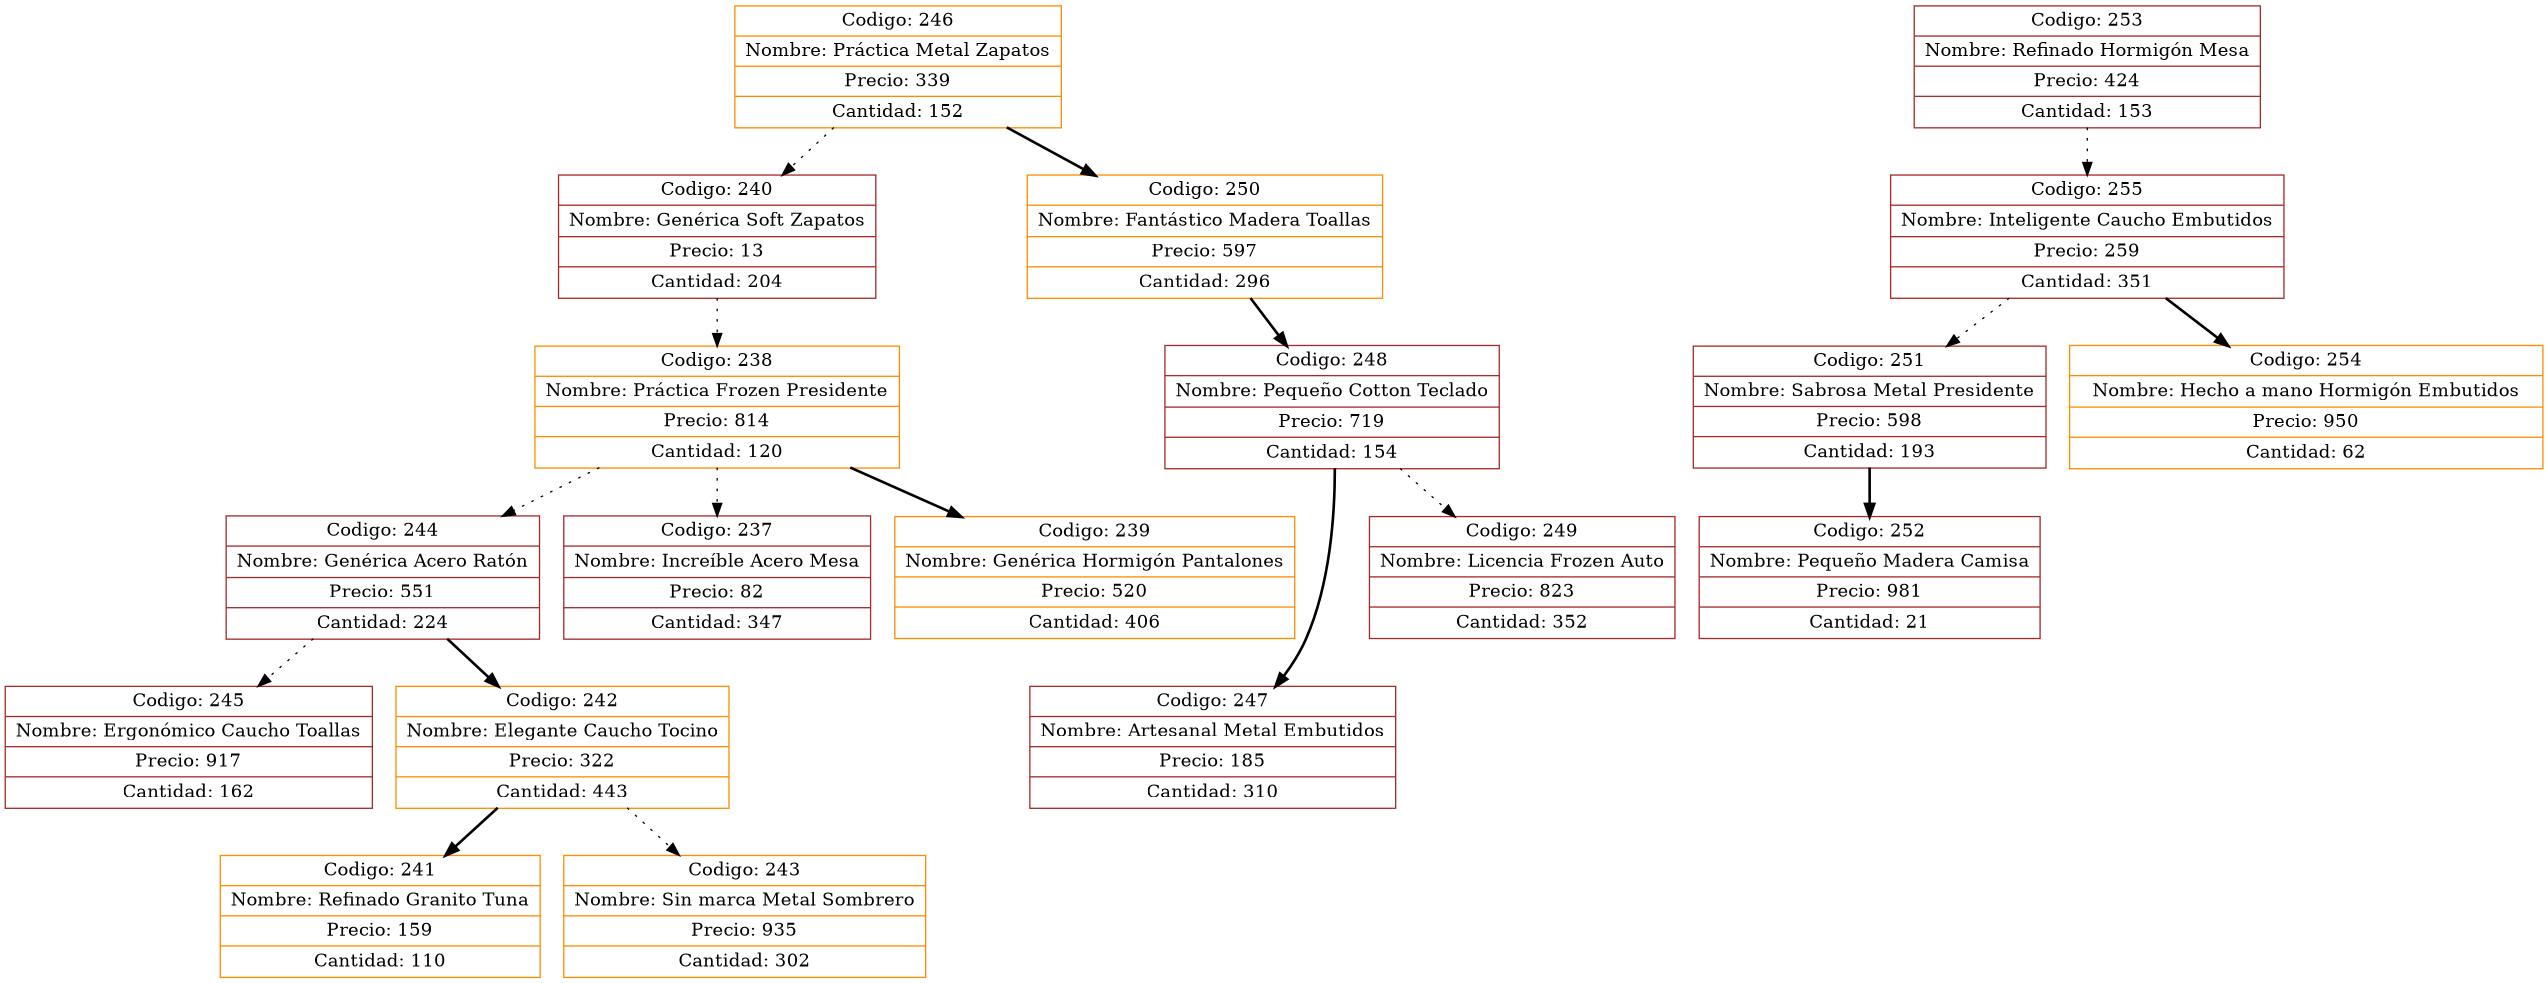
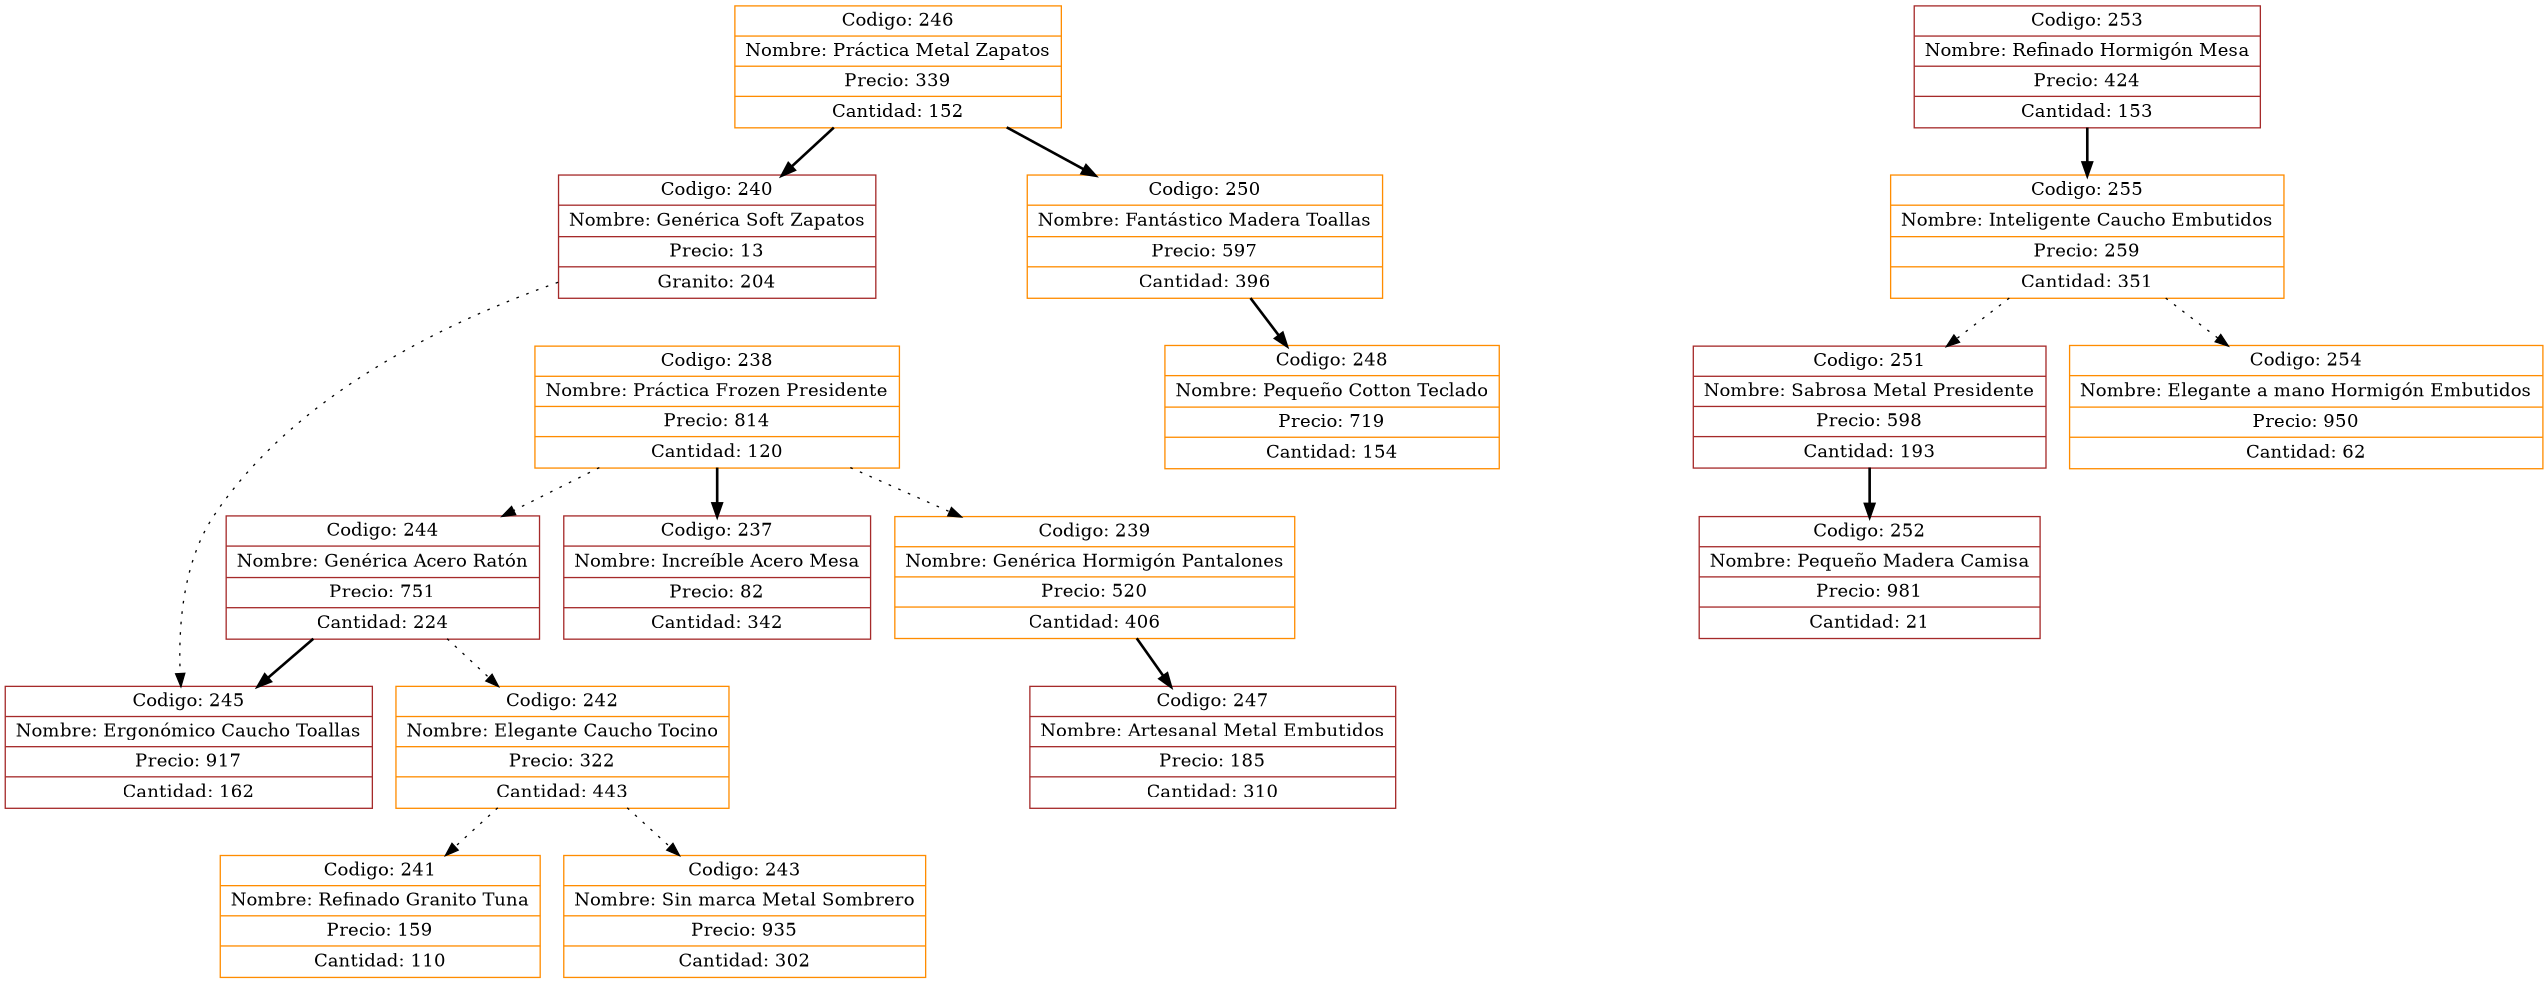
edge "Codigo: 253" -> "Codigo: 255": style dotted -> bold
edge "Codigo: 246" -> "Codigo: 240": style dotted -> bold
node "Codigo: 255": color brown -> darkorange
node "Codigo: 240": text "Cantidad: 204" -> "Granito: 204"
node "Codigo: 250": text "Cantidad: 296" -> "Cantidad: 396"
edge "Codigo: 240" -> "Codigo: 238": now "Codigo: 240" -> "Codigo: 245"
edge "Codigo: 255" -> "Codigo: 254": style bold -> dotted
node "Codigo: 254": text "Nombre: Hecho a mano Hormigón Embutidos" -> "Nombre: Elegante a mano Hormigón Embutidos"
node "Codigo: 248": color brown -> darkorange
edge "Codigo: 238" -> "Codigo: 237": style dotted -> bold
edge "Codigo: 238" -> "Codigo: 239": style bold -> dotted
edge "Codigo: 248" -> "Codigo: 247": now "Codigo: 239" -> "Codigo: 247"
node "Codigo: 249": removed
node "Codigo: 244": text "Precio: 551" -> "Precio: 751"
node "Codigo: 237": text "Cantidad: 347" -> "Cantidad: 342"
edge "Codigo: 244" -> "Codigo: 245": style dotted -> bold
edge "Codigo: 244" -> "Codigo: 242": style bold -> dotted
edge "Codigo: 242" -> "Codigo: 241": style bold -> dotted
